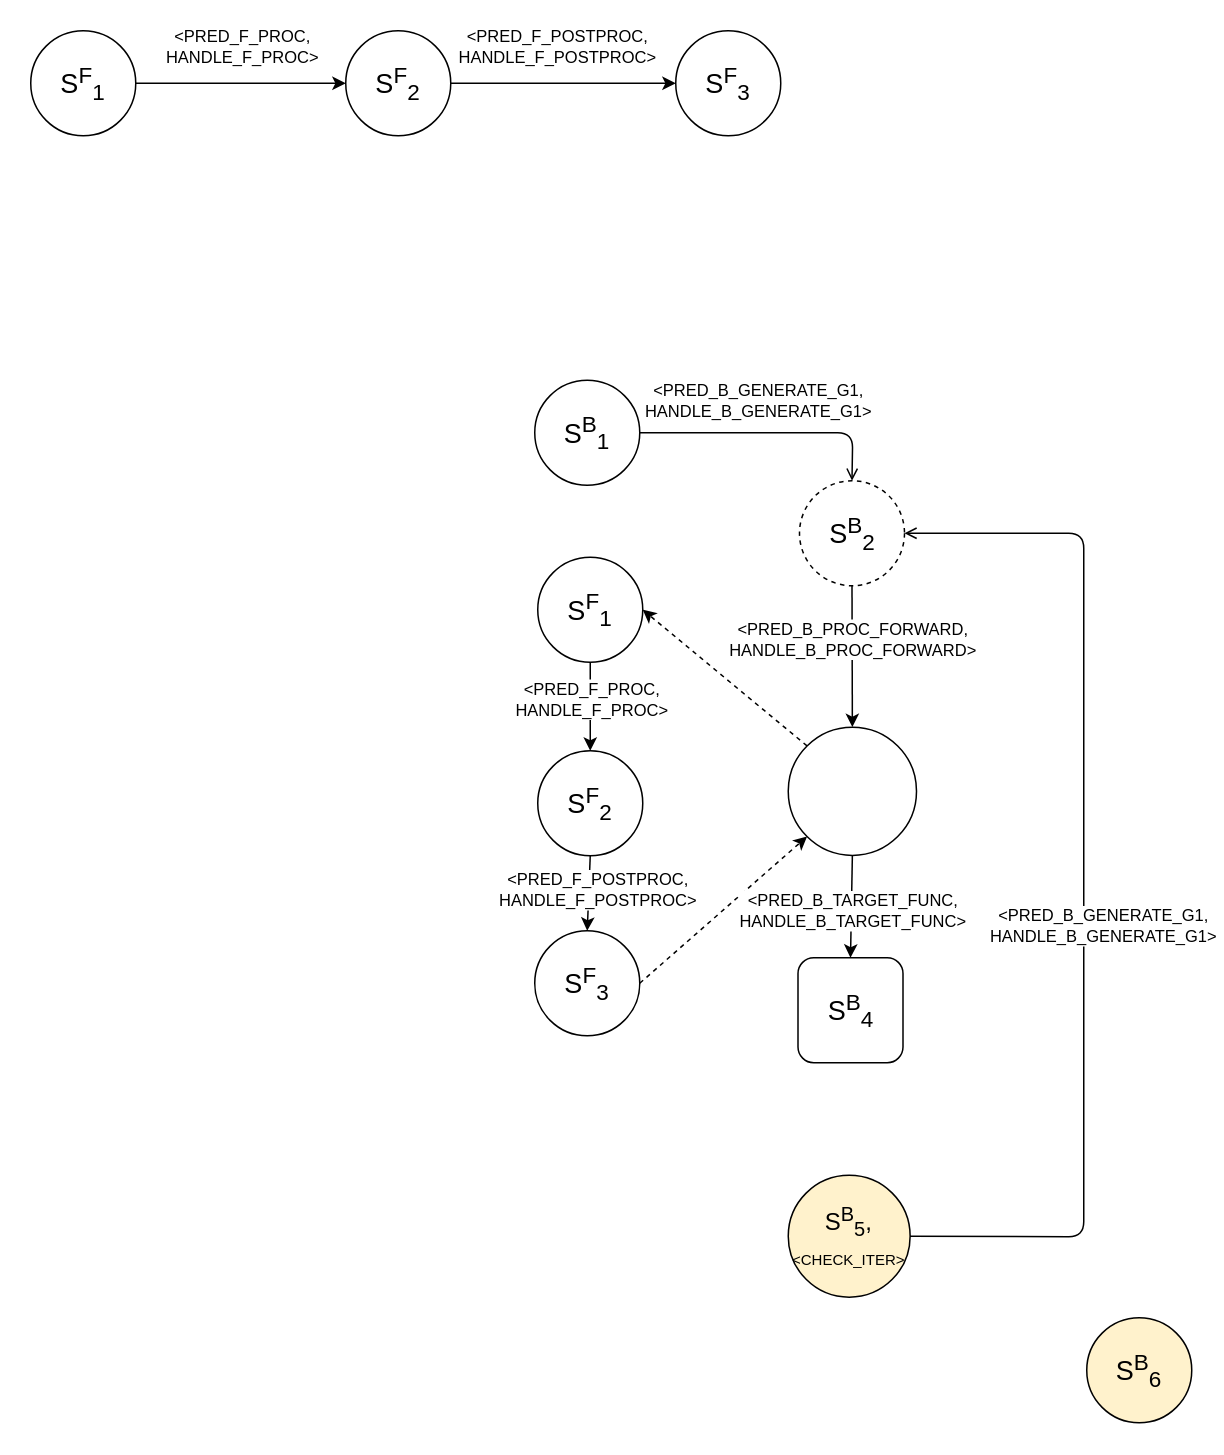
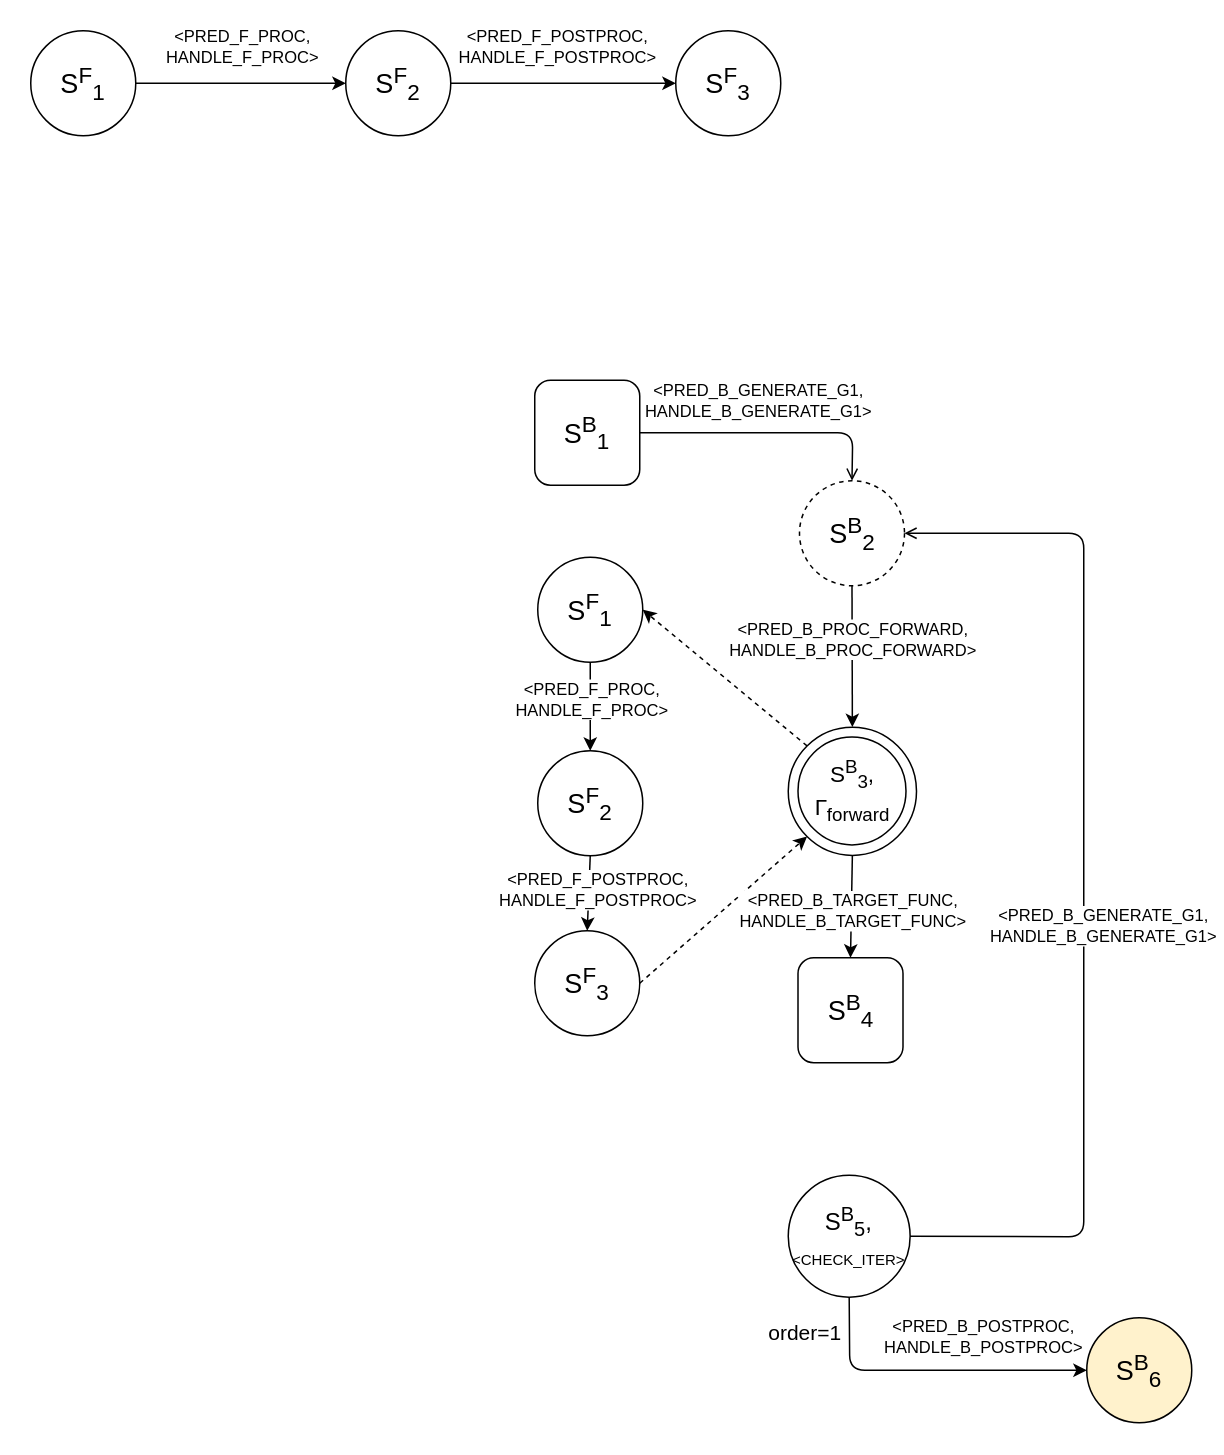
node "SB1": shape ellipse -> rounded rectangle
node "SB3, Гforward": added
node "SB5, <CHECK_ITER>": fillcolor #fff2cc -> #ffffff
node "order=1": added
edge "SB5, <CHECK_ITER>" -> "SB6": added, label "<PRED_B_POSTPROC, HANDLE_B_POSTPROC>"
